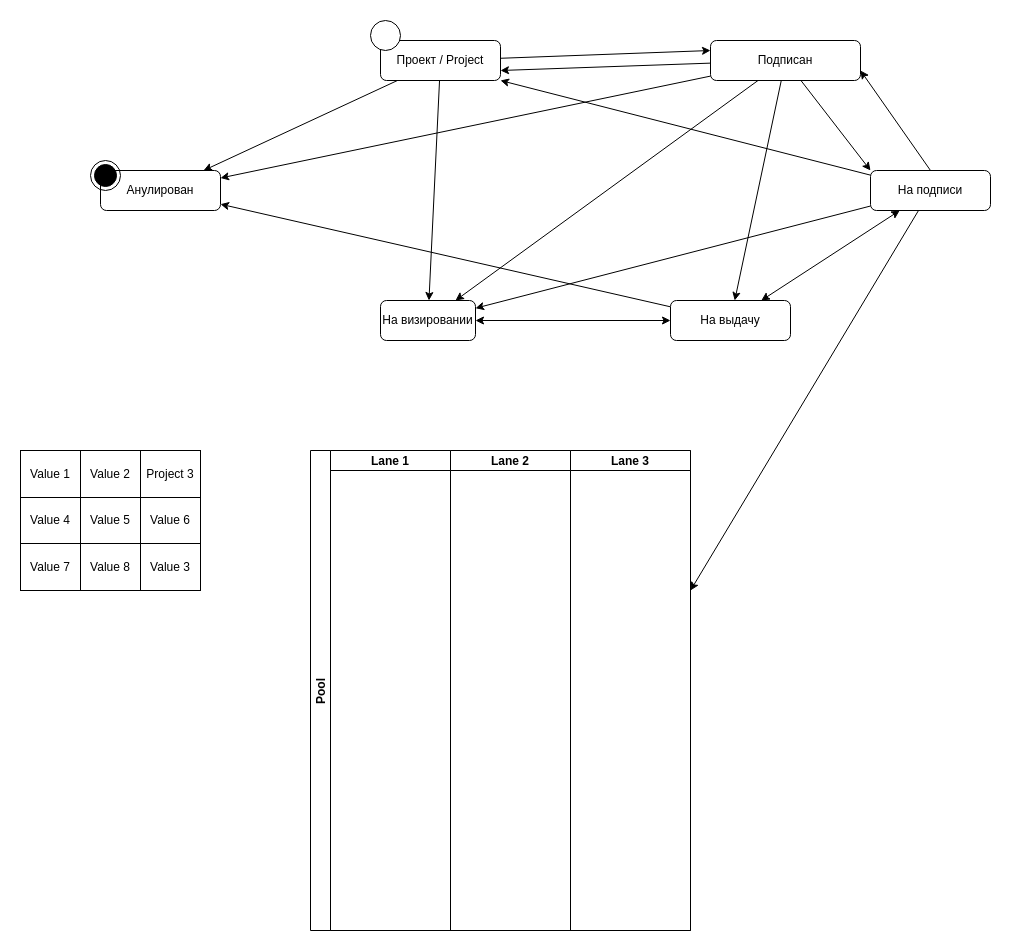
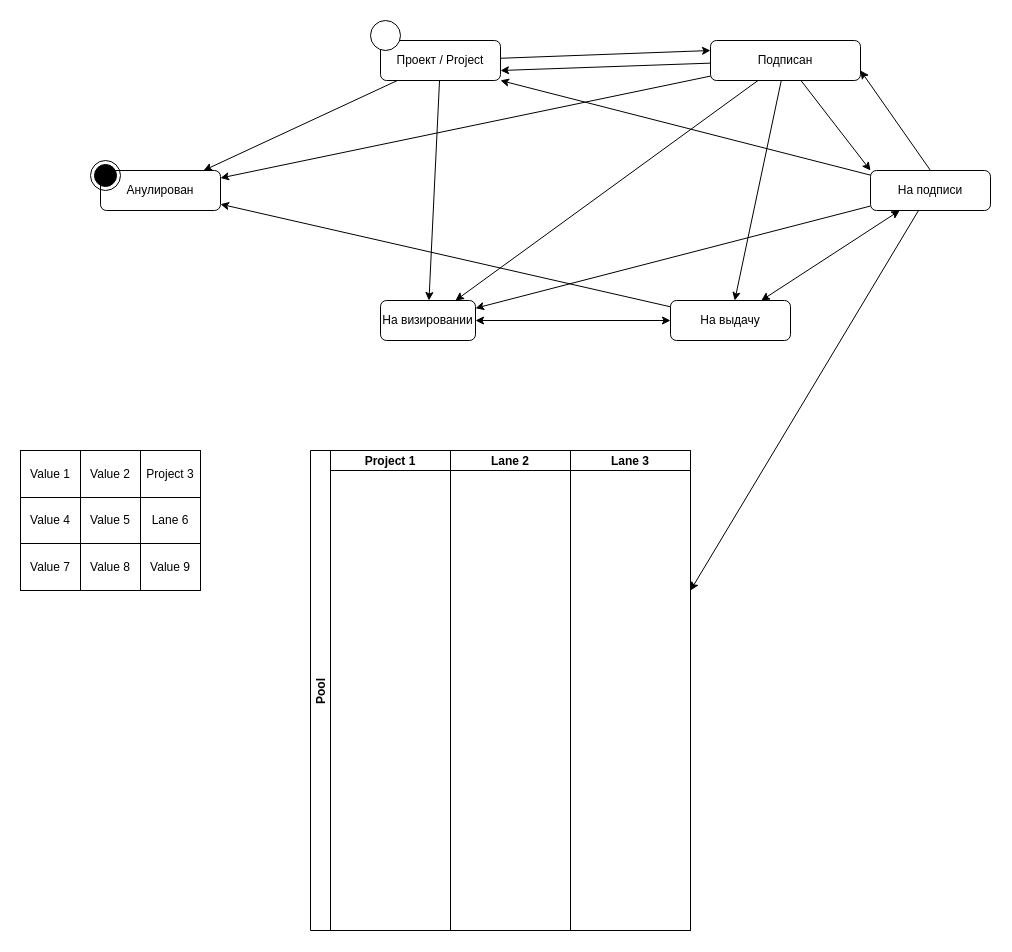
node "Lane 1": label "Lane 1" -> "Project 1"
node "Value 6": label "Value 6" -> "Lane 6"
node "Value 3": label "Value 3" -> "Value 9"
